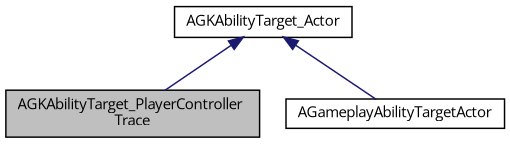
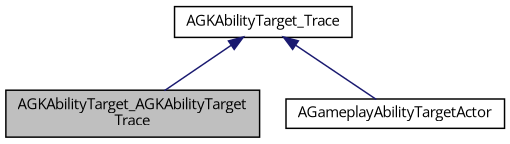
node "AGKAbilityTarget_Actor": label "AGKAbilityTarget_Actor" -> "AGKAbilityTarget_Trace"
node "AGKAbilityTarget_PlayerController Trace": label "AGKAbilityTarget_PlayerController Trace" -> "AGKAbilityTarget_AGKAbilityTarget Trace"
